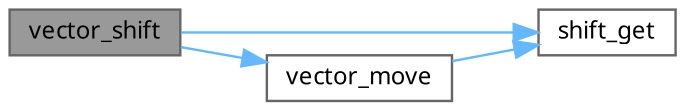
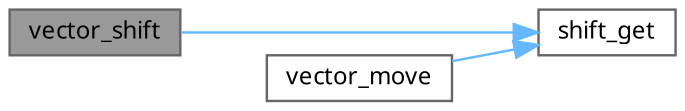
edge "vector_shift" -> "vector_move": removed
